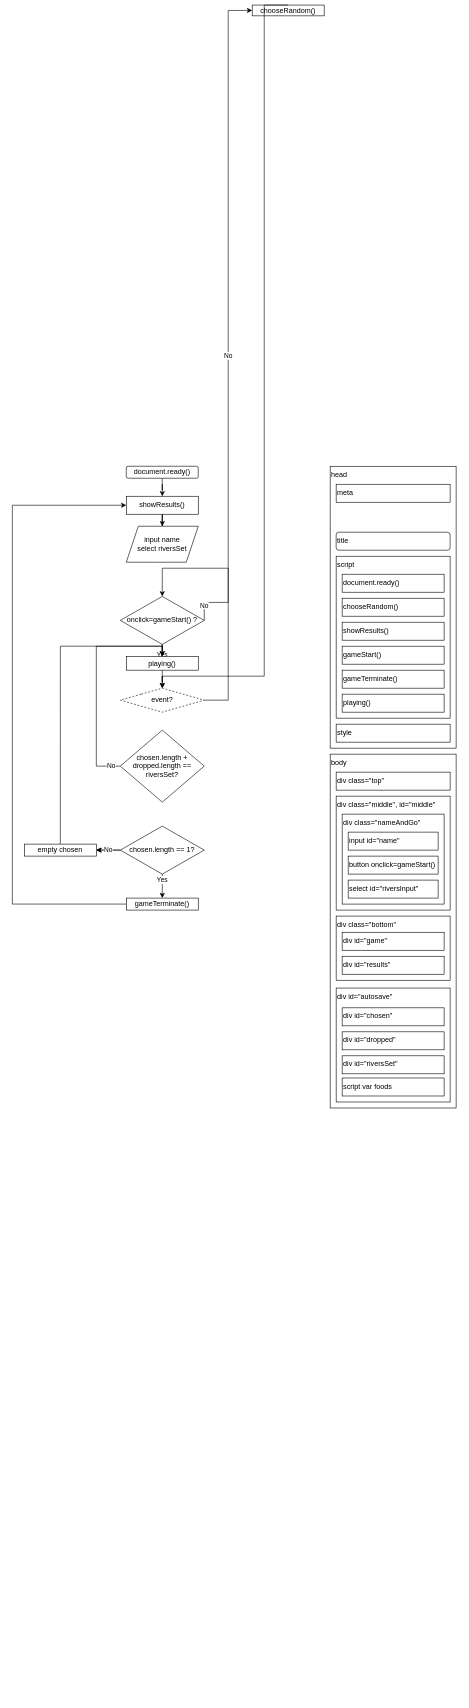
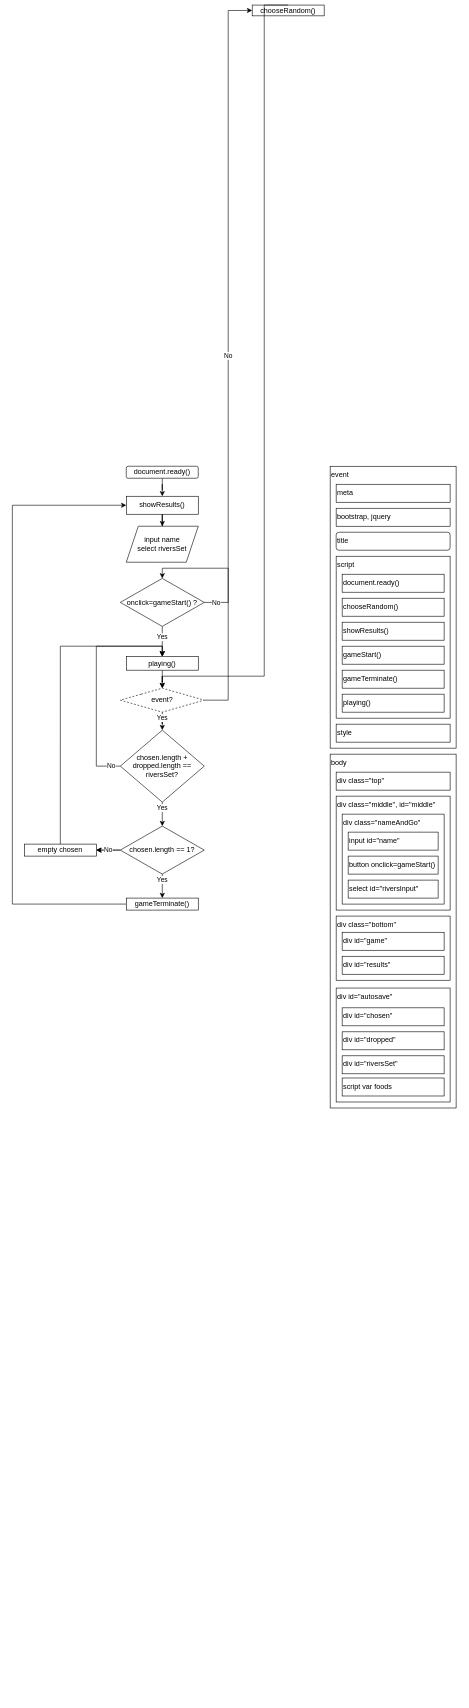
node "head": label "head" -> "event"
node "bootstrap, jquery": added
node "onclick=gameStart() ?": moved (162, 620) -> (162, 602)
edge "event?" -> "chosen.length + dropped.length == riversSet?": added, label "Yes"
edge "chosen.length + dropped.length == riversSet?" -> "chosen.length == 1?": added, label "Yes"
